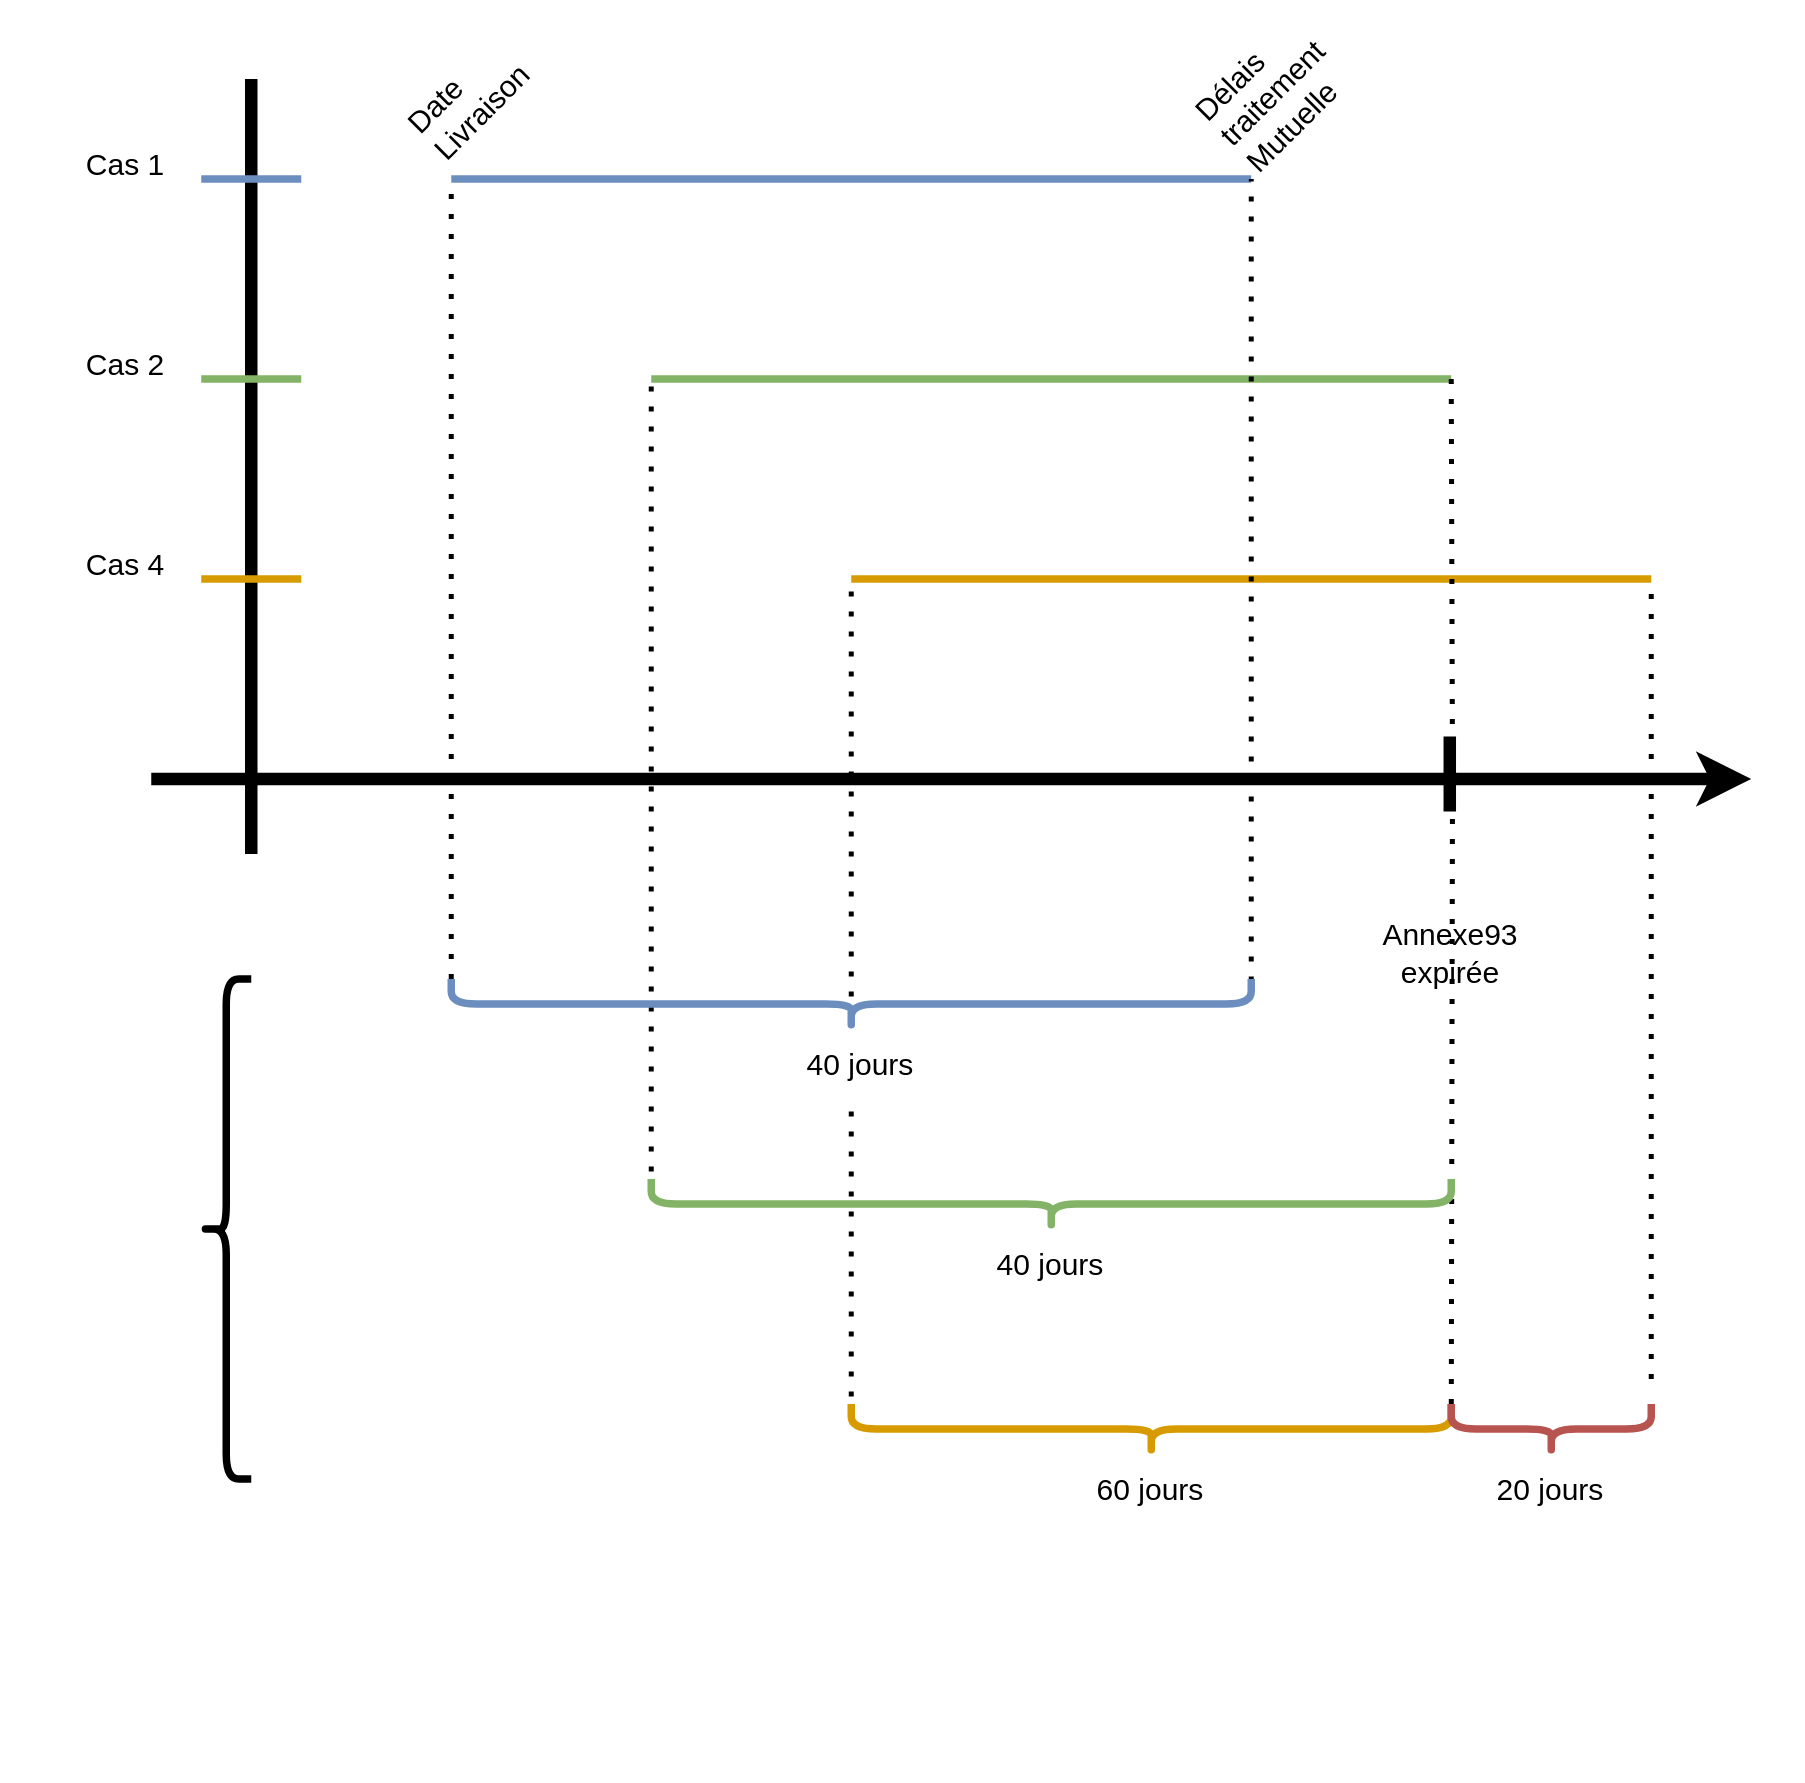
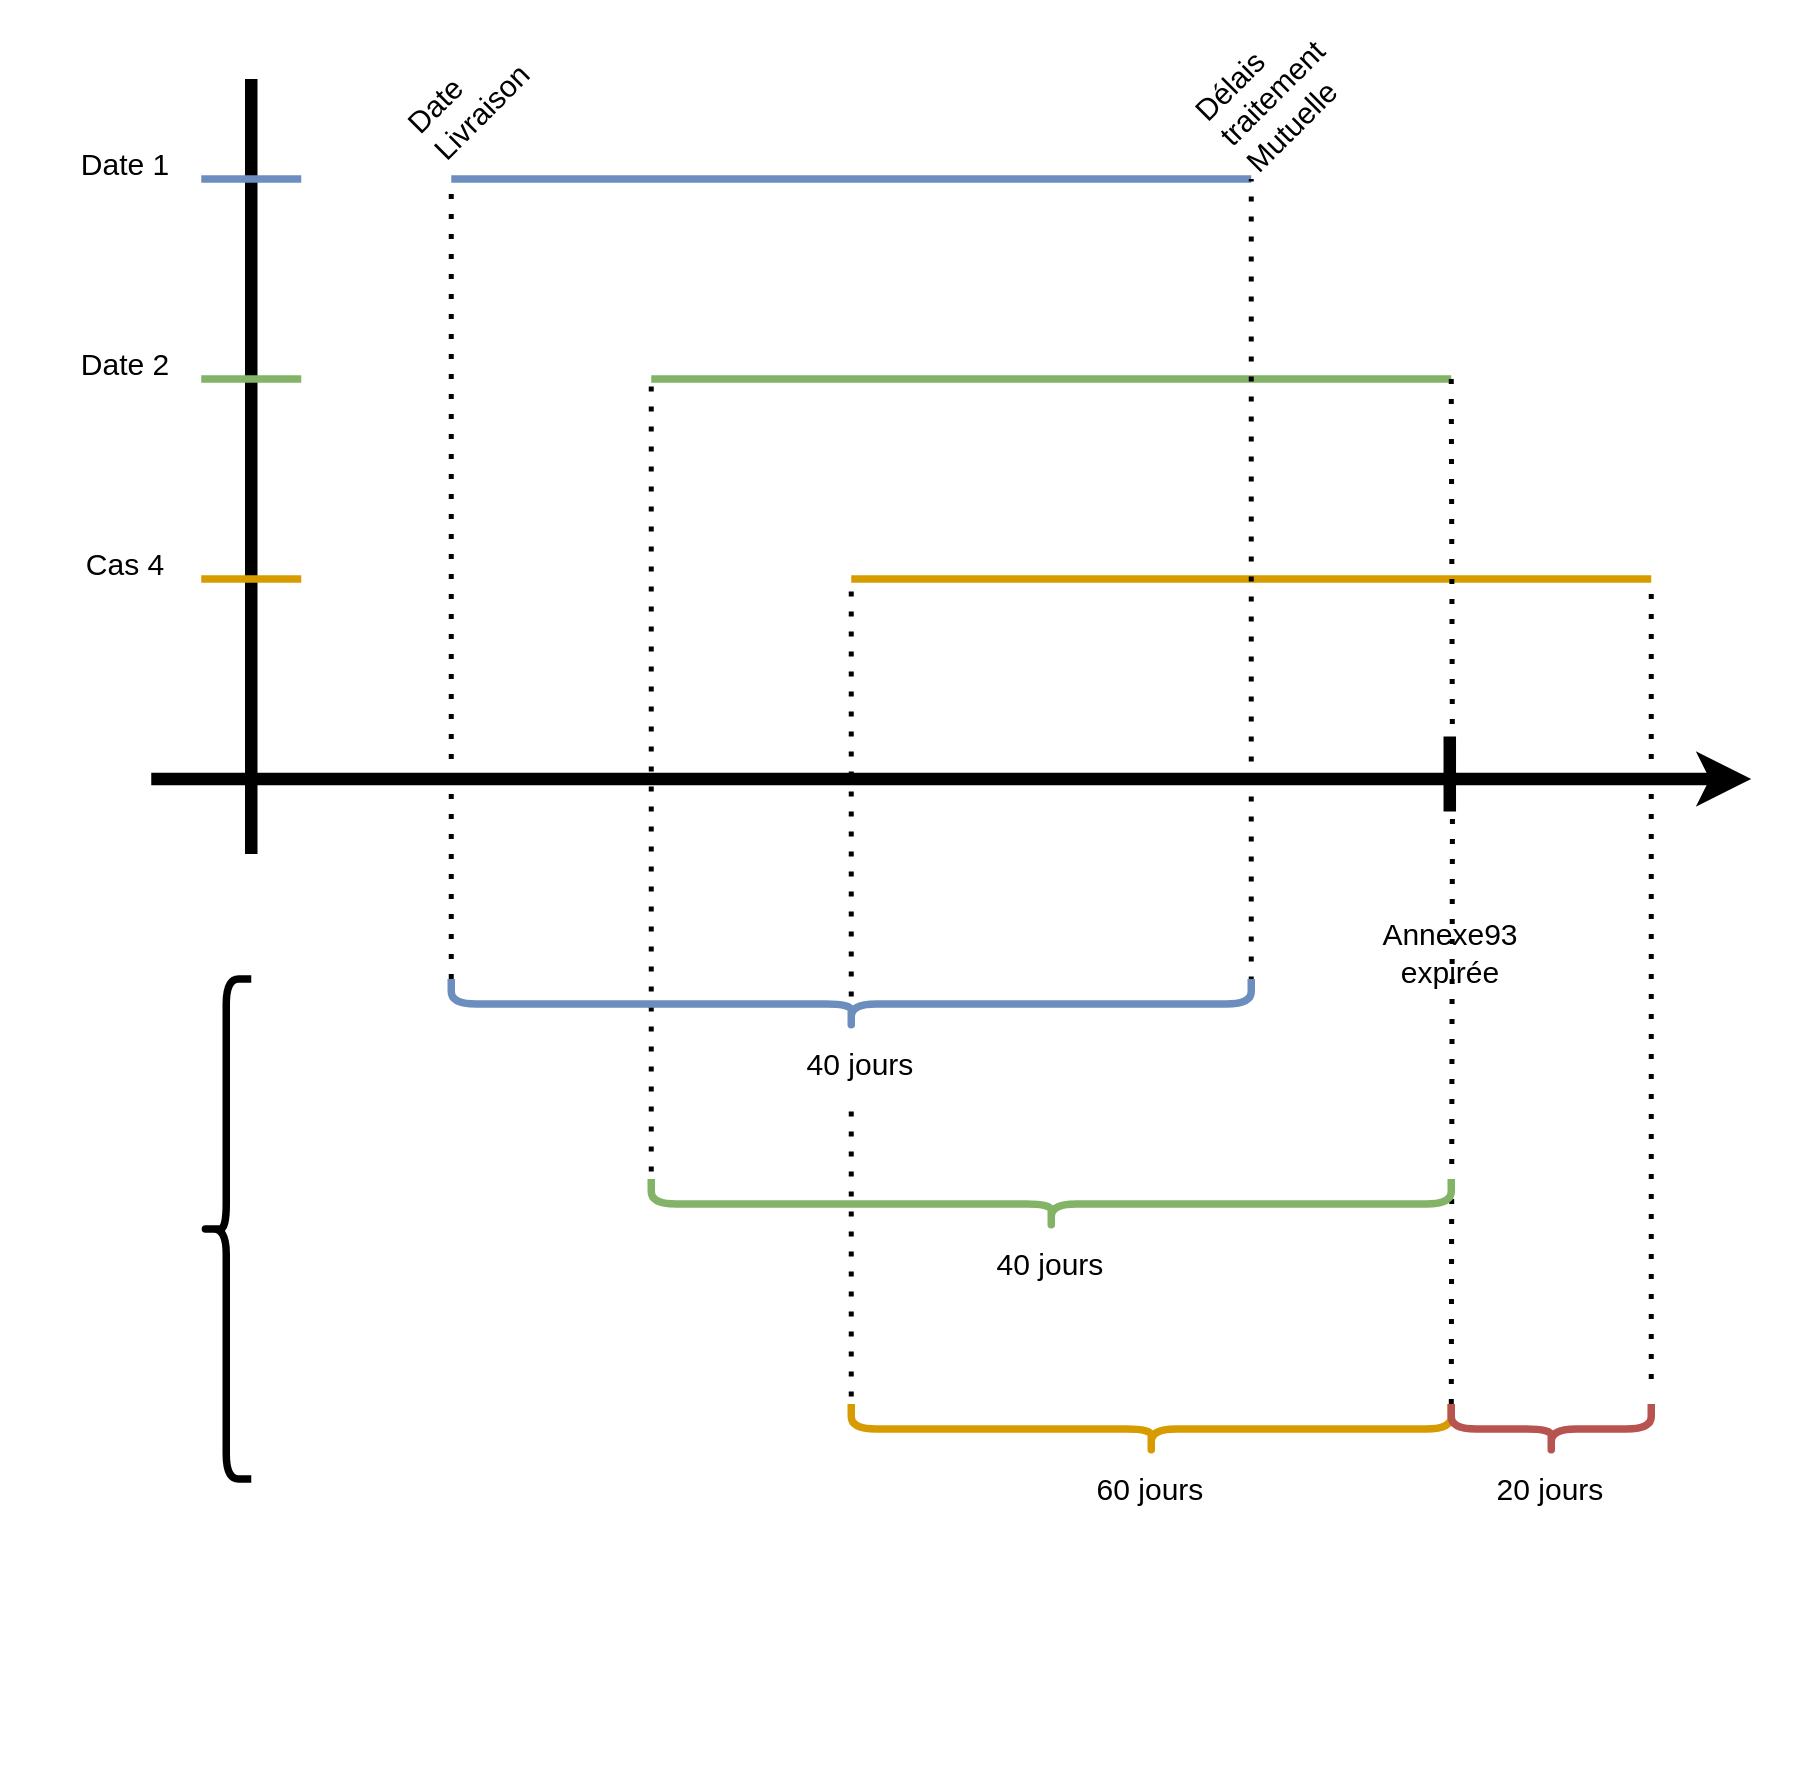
node "Cas 1": label "Cas 1" -> "Date 1"
node "Cas 2": label "Cas 2" -> "Date 2"
